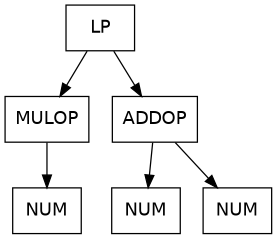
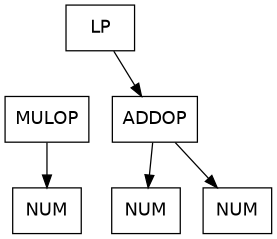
edge "LP" -> "MULOP": removed
